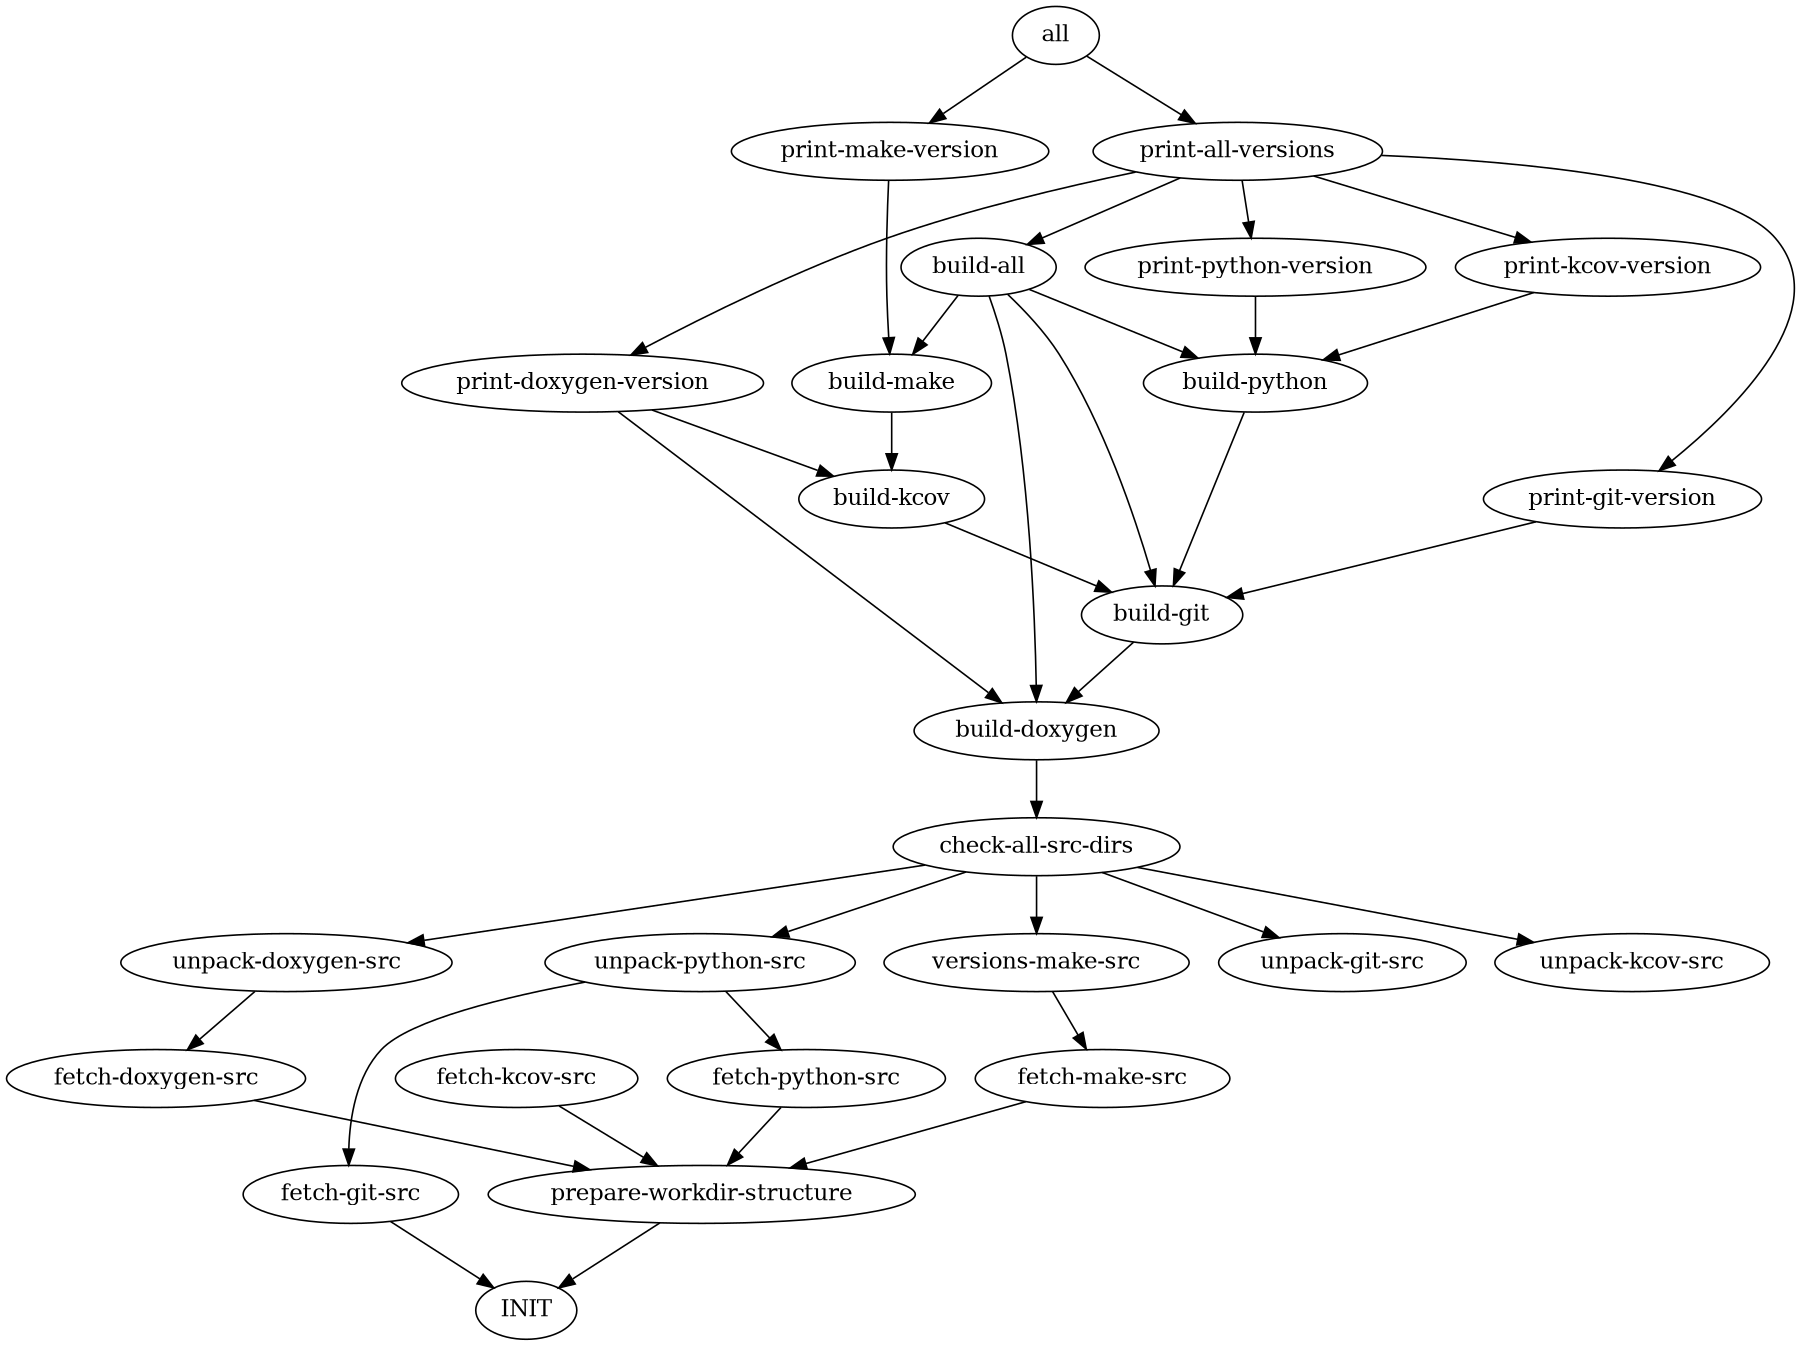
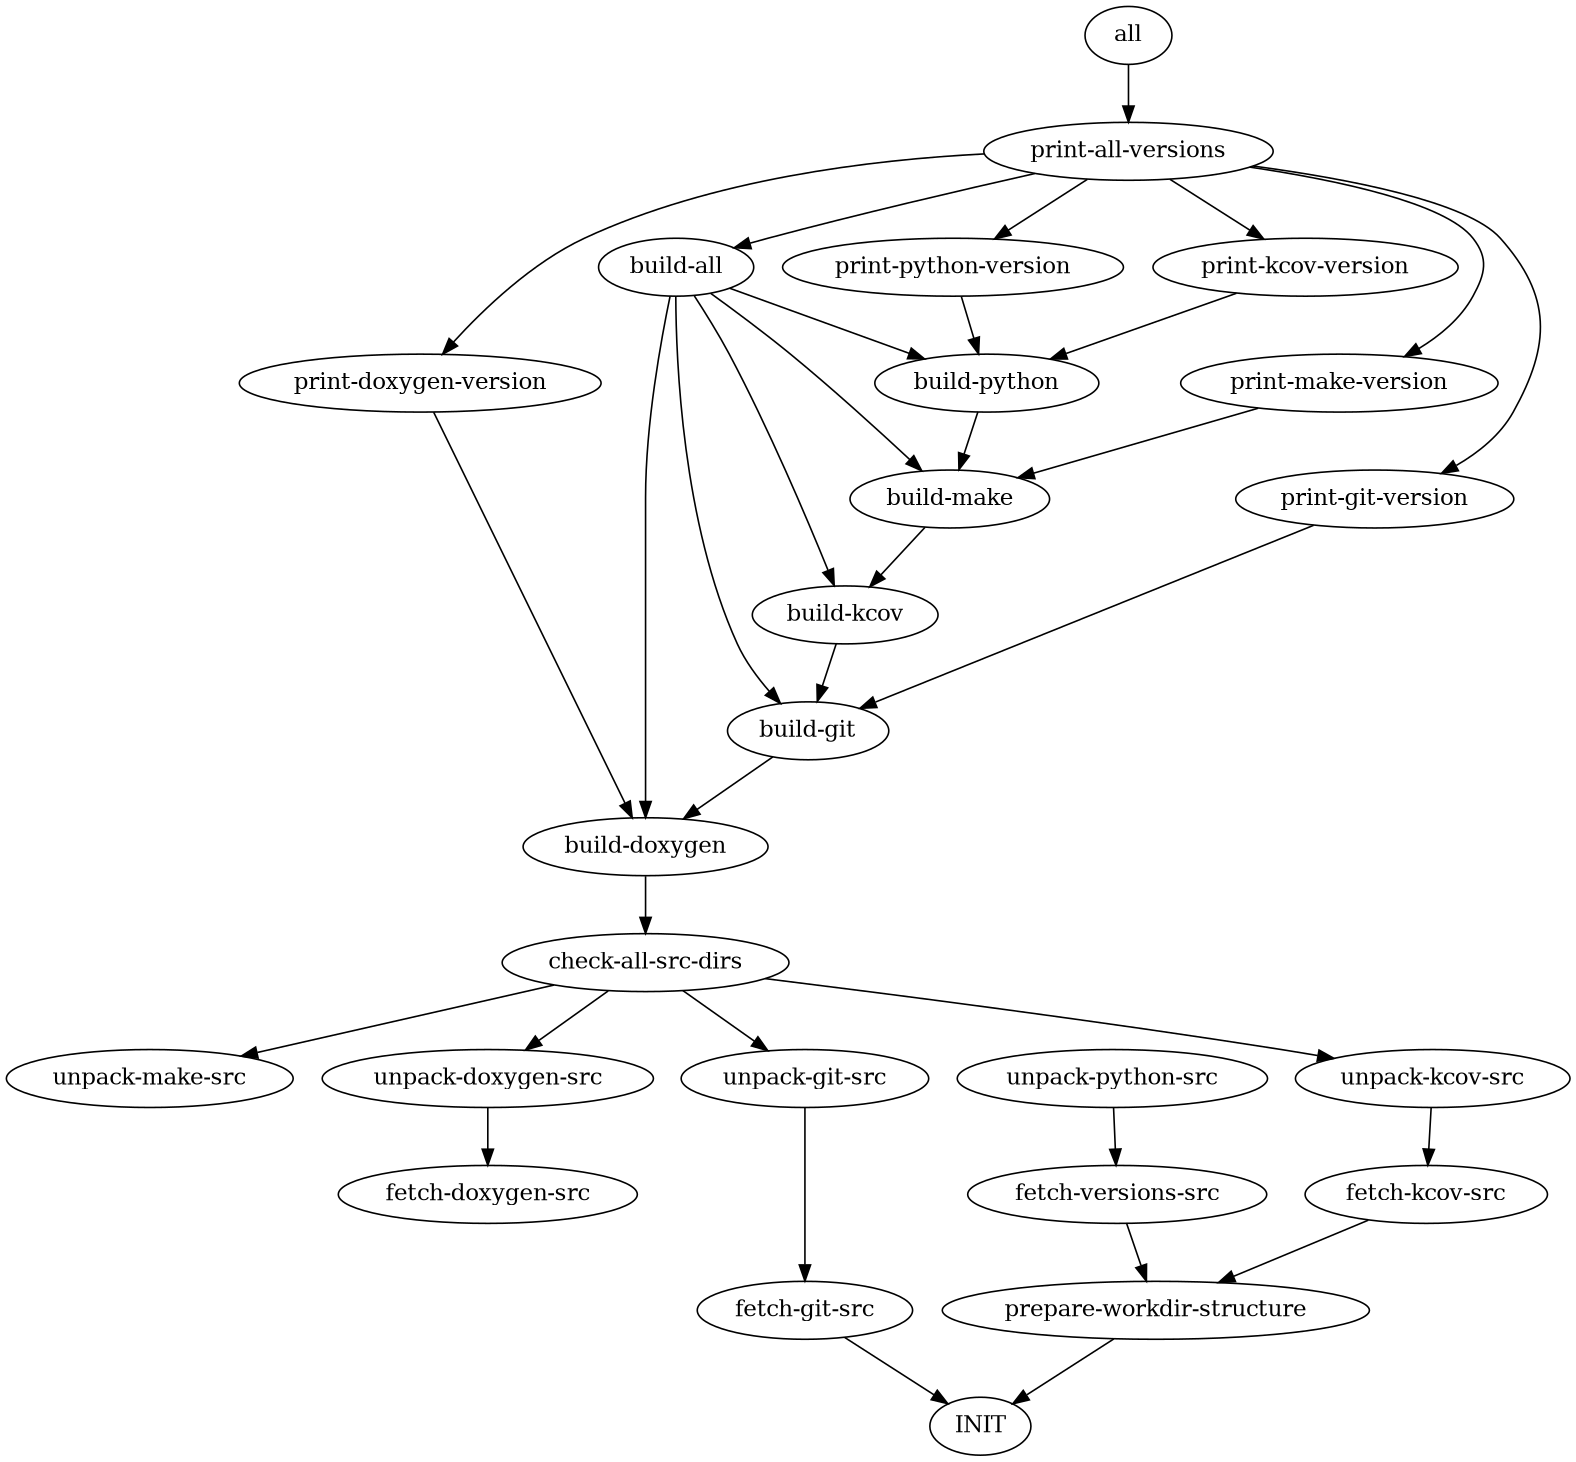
edge "all" -> "print-make-version": now "print-all-versions" -> "print-make-version"
edge "print-doxygen-version" -> "build-kcov": now "build-all" -> "build-kcov"
edge "build-python" -> "build-git": now "build-python" -> "build-make"
edge "check-all-src-dirs" -> "unpack-python-src": removed
node "versions-make-src": label "versions-make-src" -> "unpack-make-src"
edge "unpack-python-src" -> "fetch-git-src": now "unpack-git-src" -> "fetch-git-src"
node "fetch-python-src": label "fetch-python-src" -> "fetch-versions-src"
node "fetch-make-src": removed
edge "unpack-kcov-src" -> "fetch-kcov-src": added
edge "fetch-doxygen-src" -> "prepare-workdir-structure": removed
